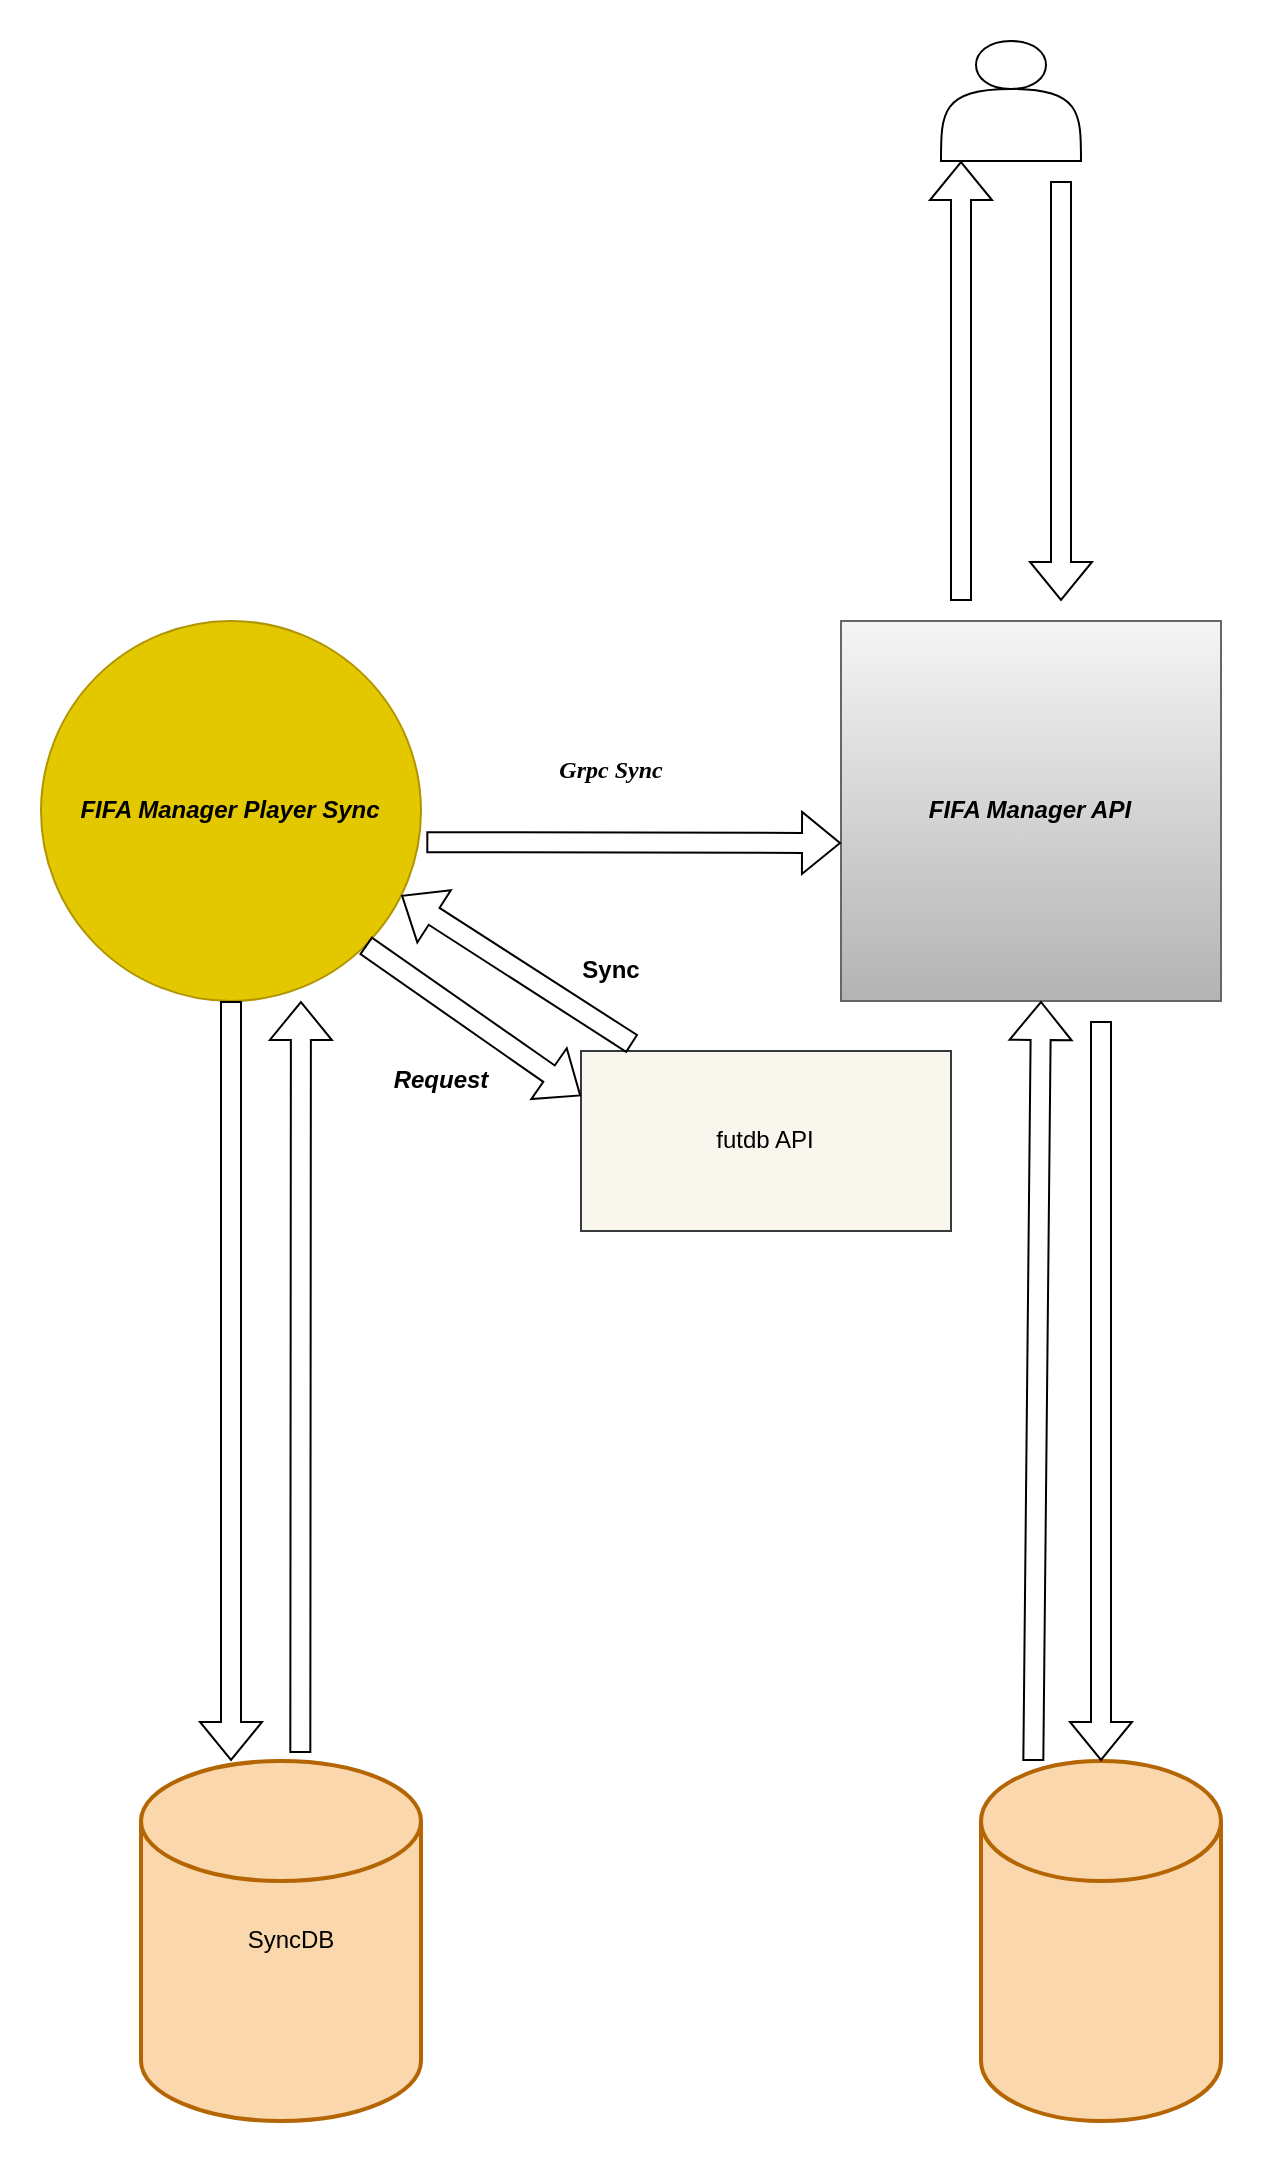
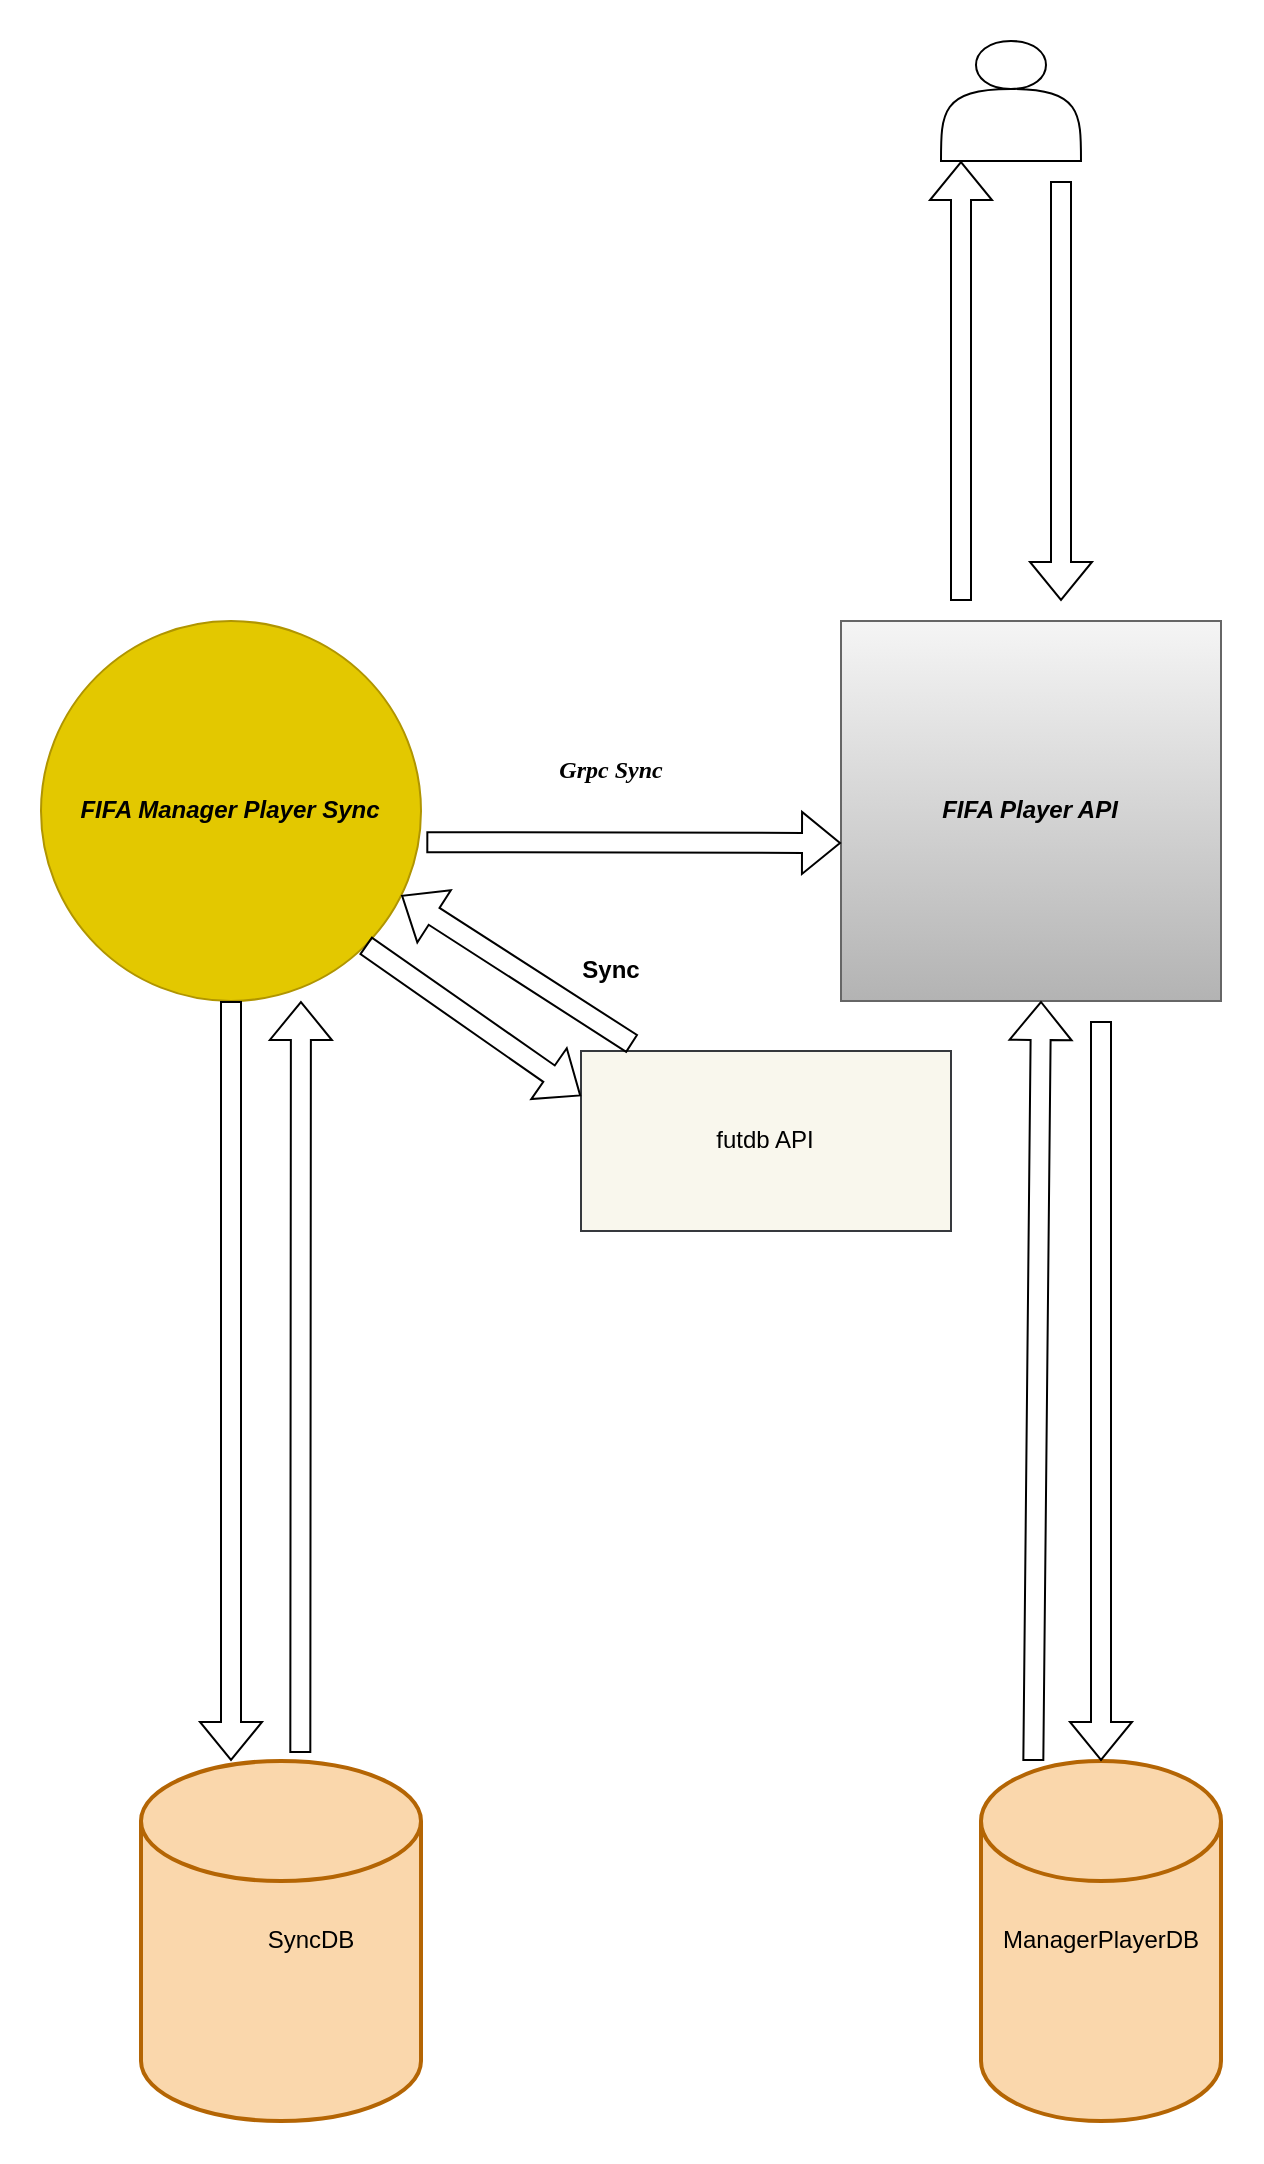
node "FIFA Manager API": label "FIFA Manager API" -> "FIFA Player API"
node "Request": removed
node "SyncDB": moved (291, 1941) -> (311, 1941)
node "ManagerPlayerDB": added
